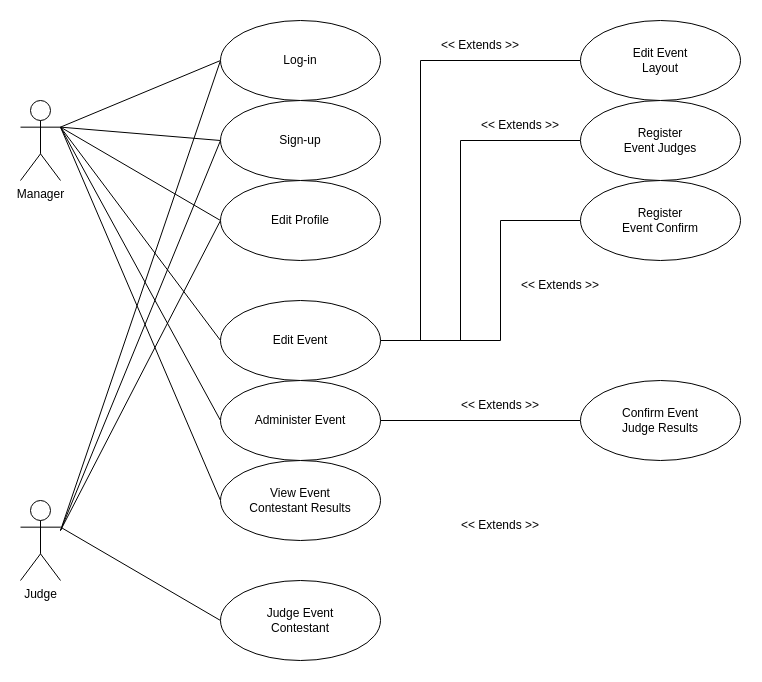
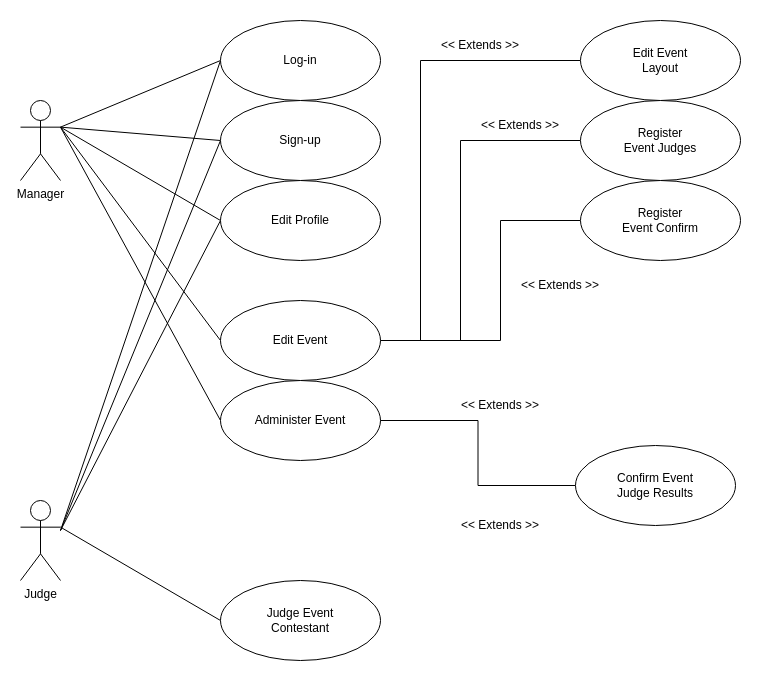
edge "Manager" -- "View Event Contestant Results": removed
node "Confirm Event Judge Results": moved (661, 421) -> (656, 486)
node "View Event Contestant Results": removed
